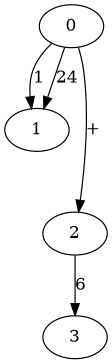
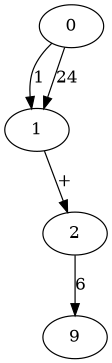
edge "0" -> "2": now "1" -> "2"
node "3": label "3" -> "9"
